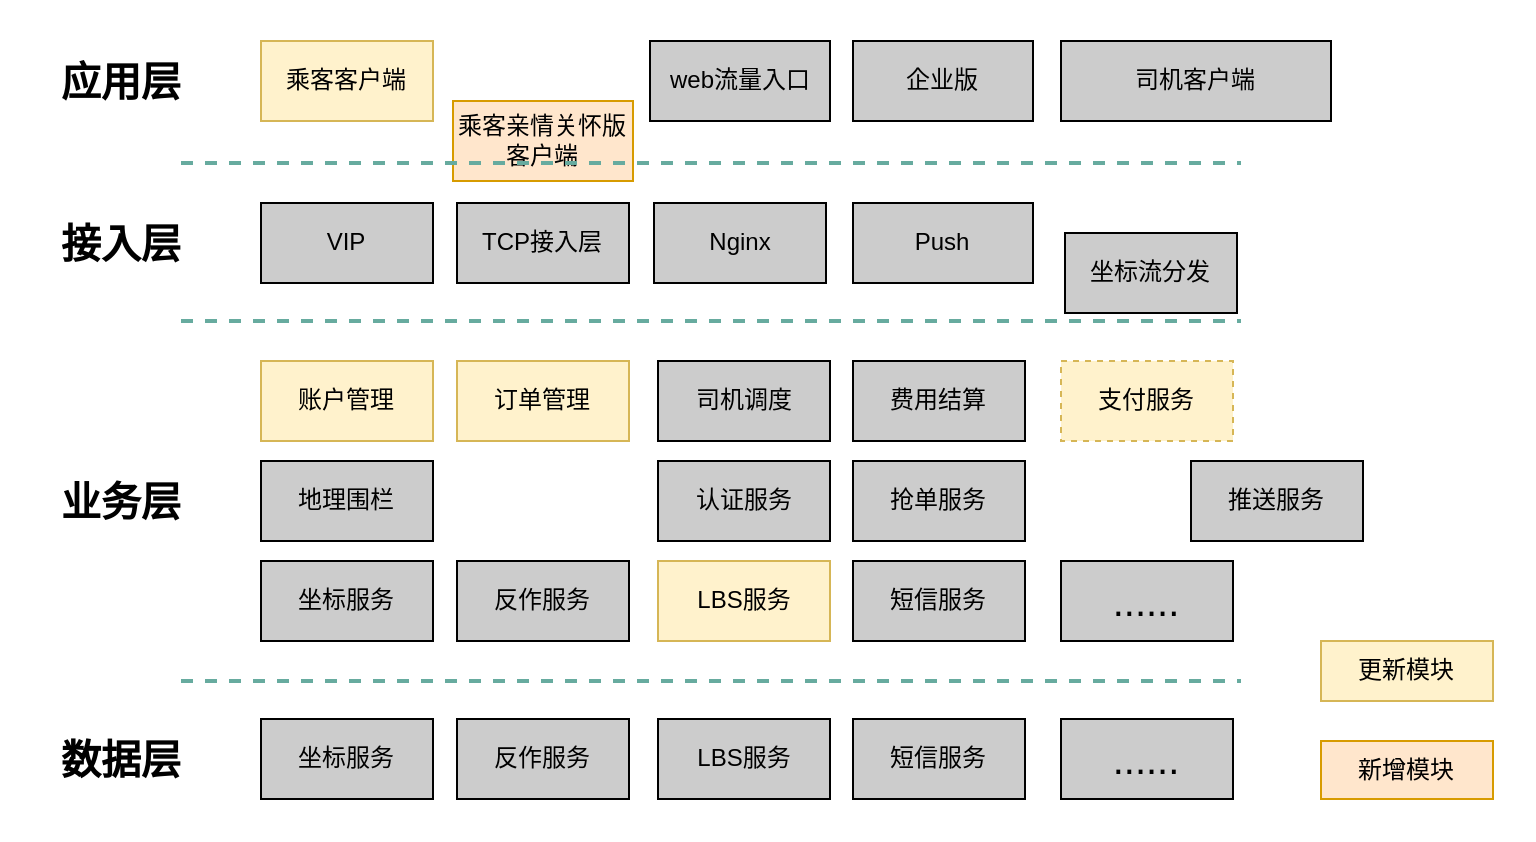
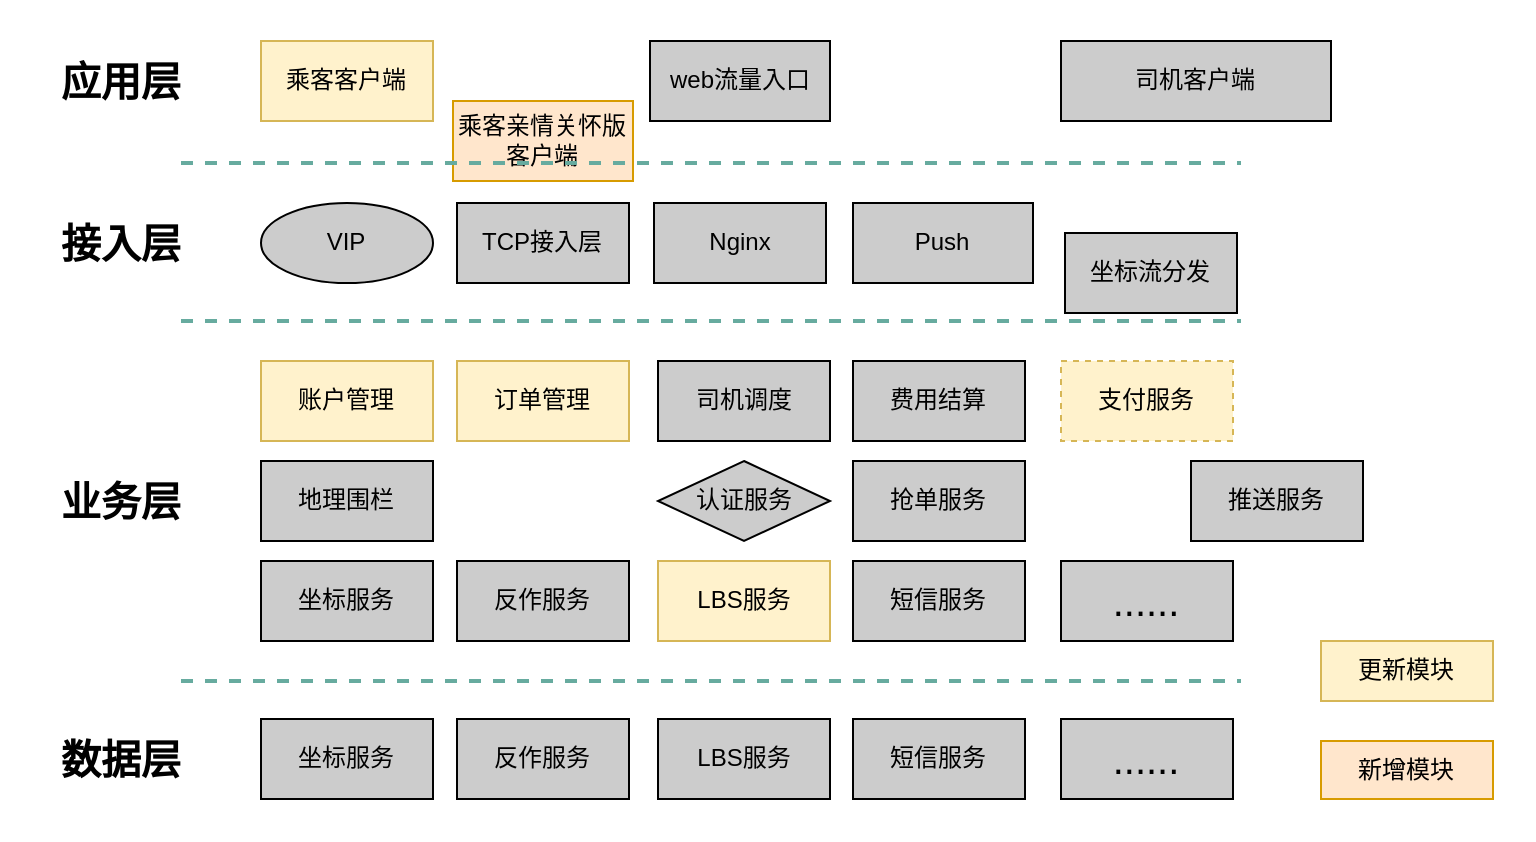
node "企业版": removed
node "VIP": shape rectangle -> ellipse
node "认证服务": shape rectangle -> diamond
